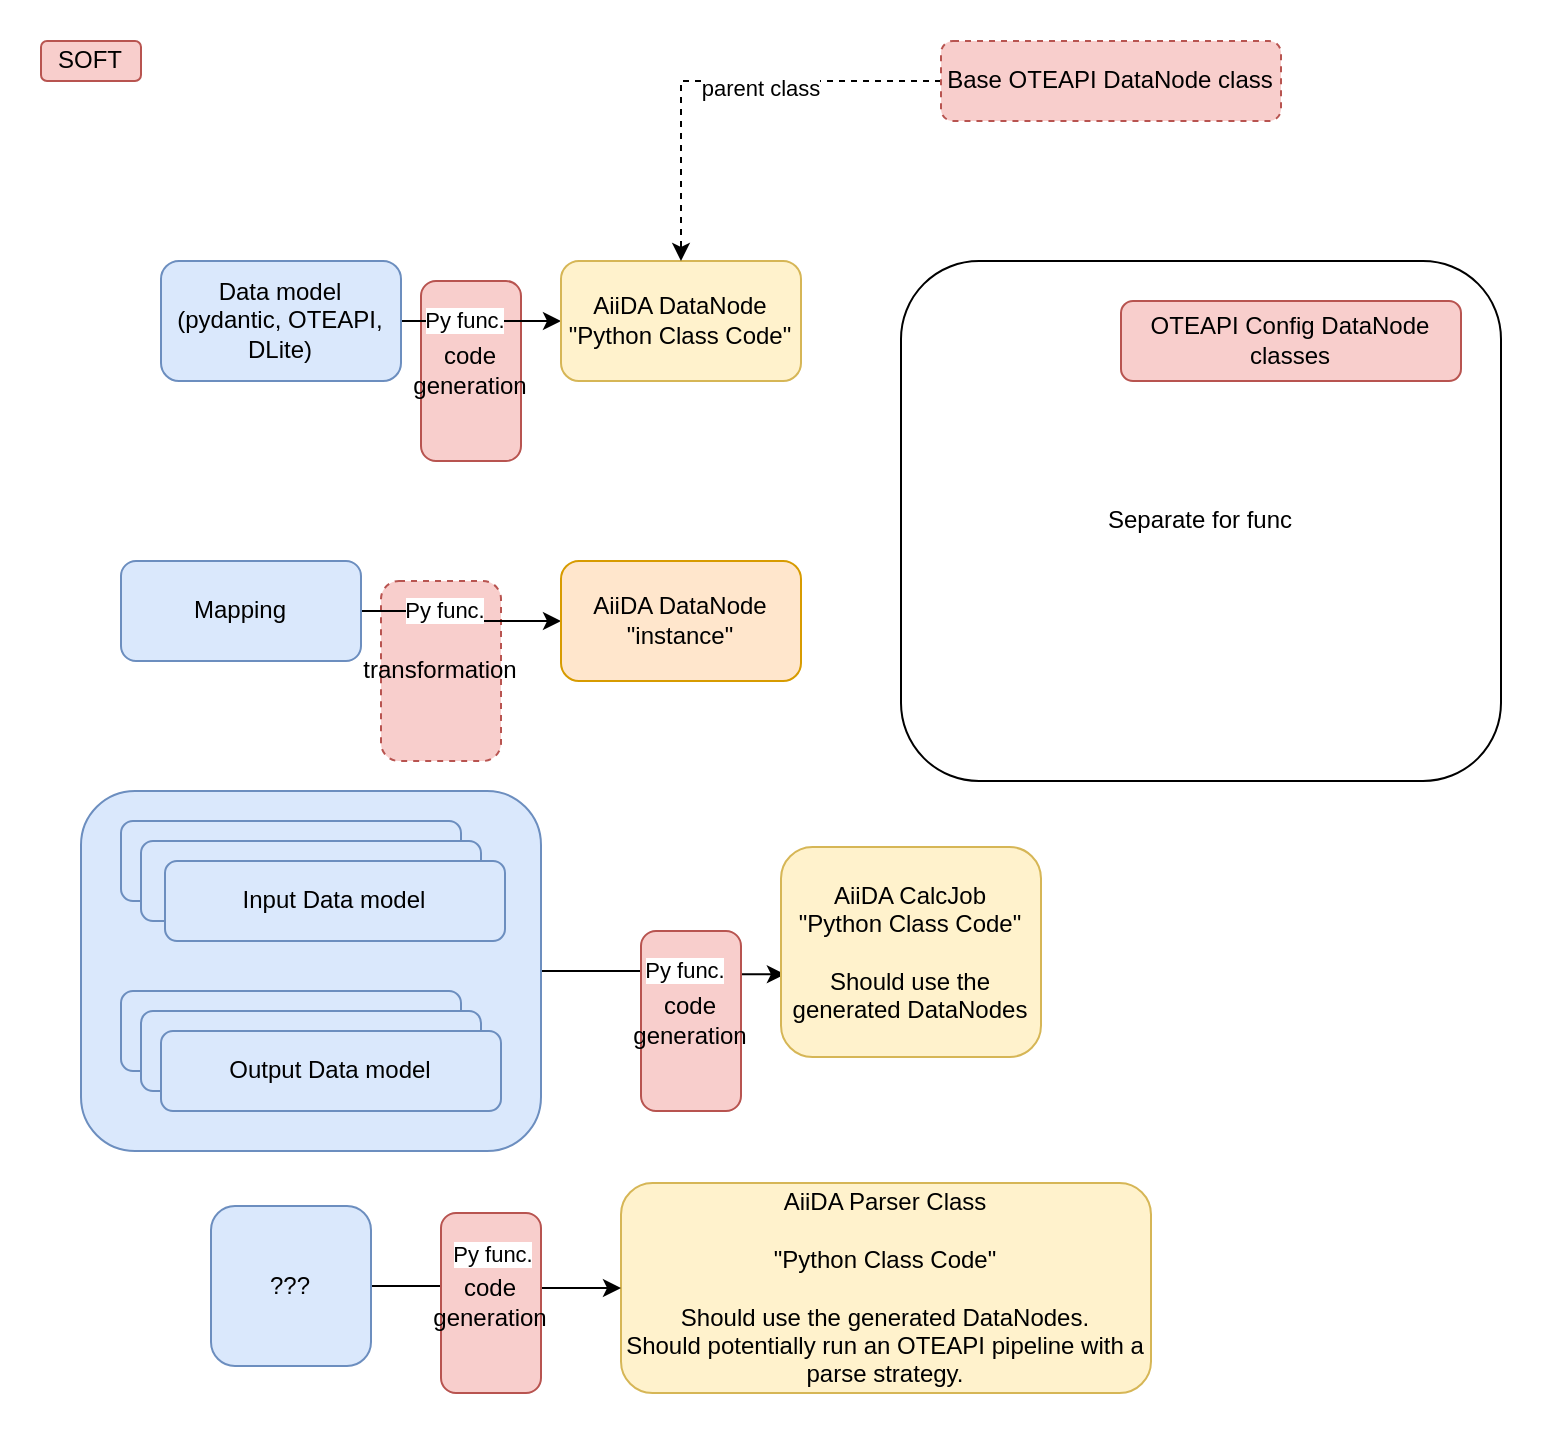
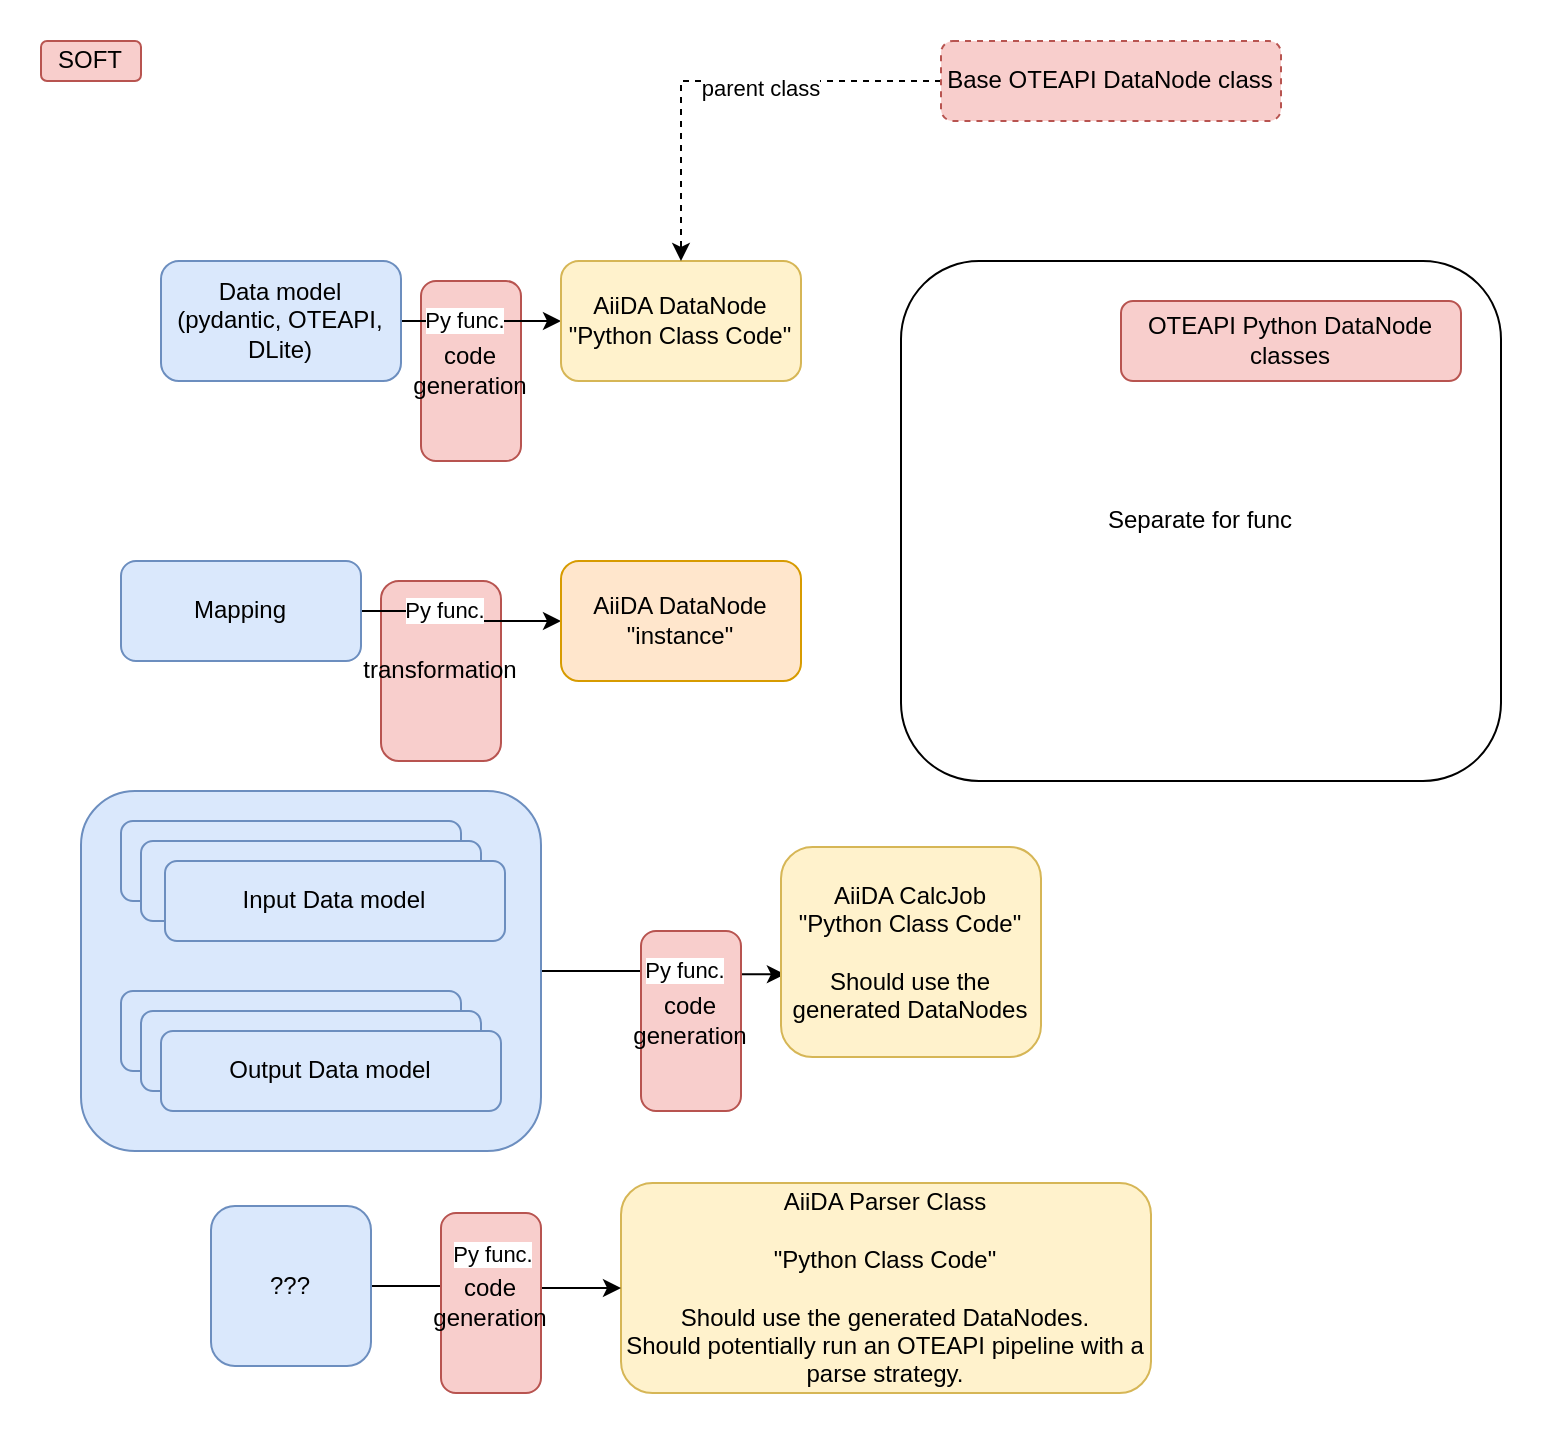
node "OTEAPI Config DataNode classes": label "OTEAPI Config DataNode classes" -> "OTEAPI Python DataNode classes"
node "transformation": style dashed -> solid
